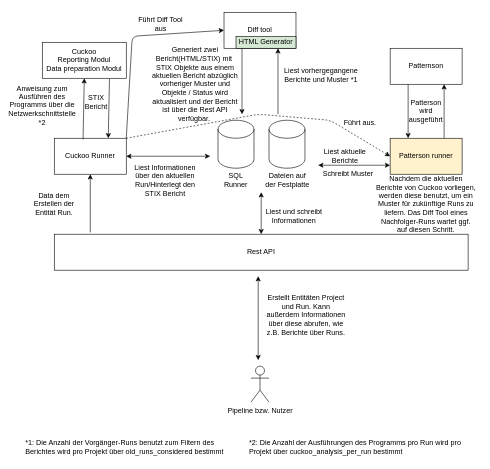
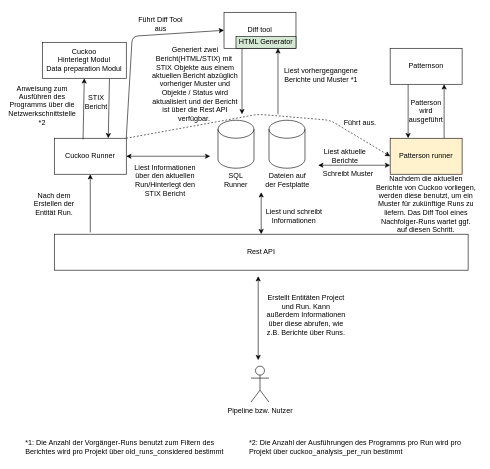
node "Cuckoo Reporting Modul Data preparation Modul": label "Cuckoo Reporting Modul Data preparation Modul" -> "Cuckoo Hinterlegt Modul Data preparation Modul"
node "Data dem Erstellen der Entität Run.": label "Data dem Erstellen der Entität Run." -> "Nach dem Erstellen der Entität Run."
